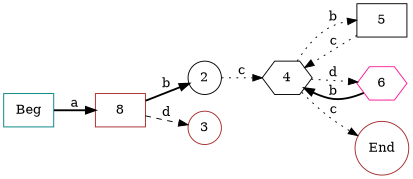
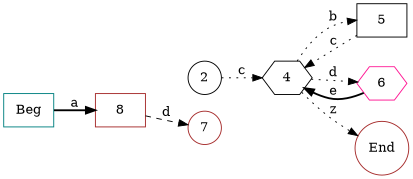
edge "6" -> "4": label "b" -> "e"
edge "8" -> "2": removed, label "b"
edge "4" -> "End": label "c" -> "z"
node "3": label "3" -> "7"
